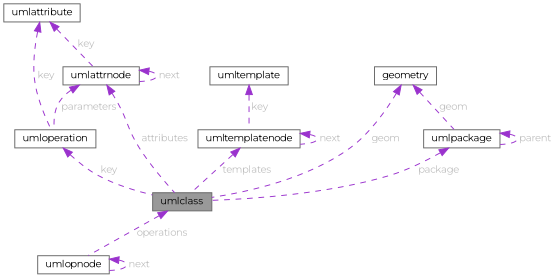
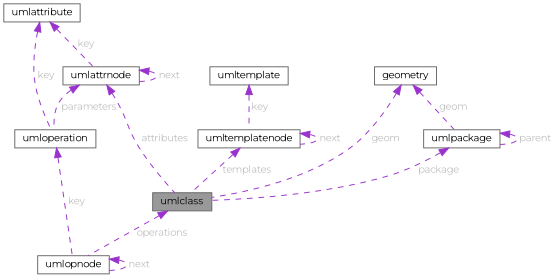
edge "umlclass" -> "umloperation": now "umlopnode" -> "umloperation"
